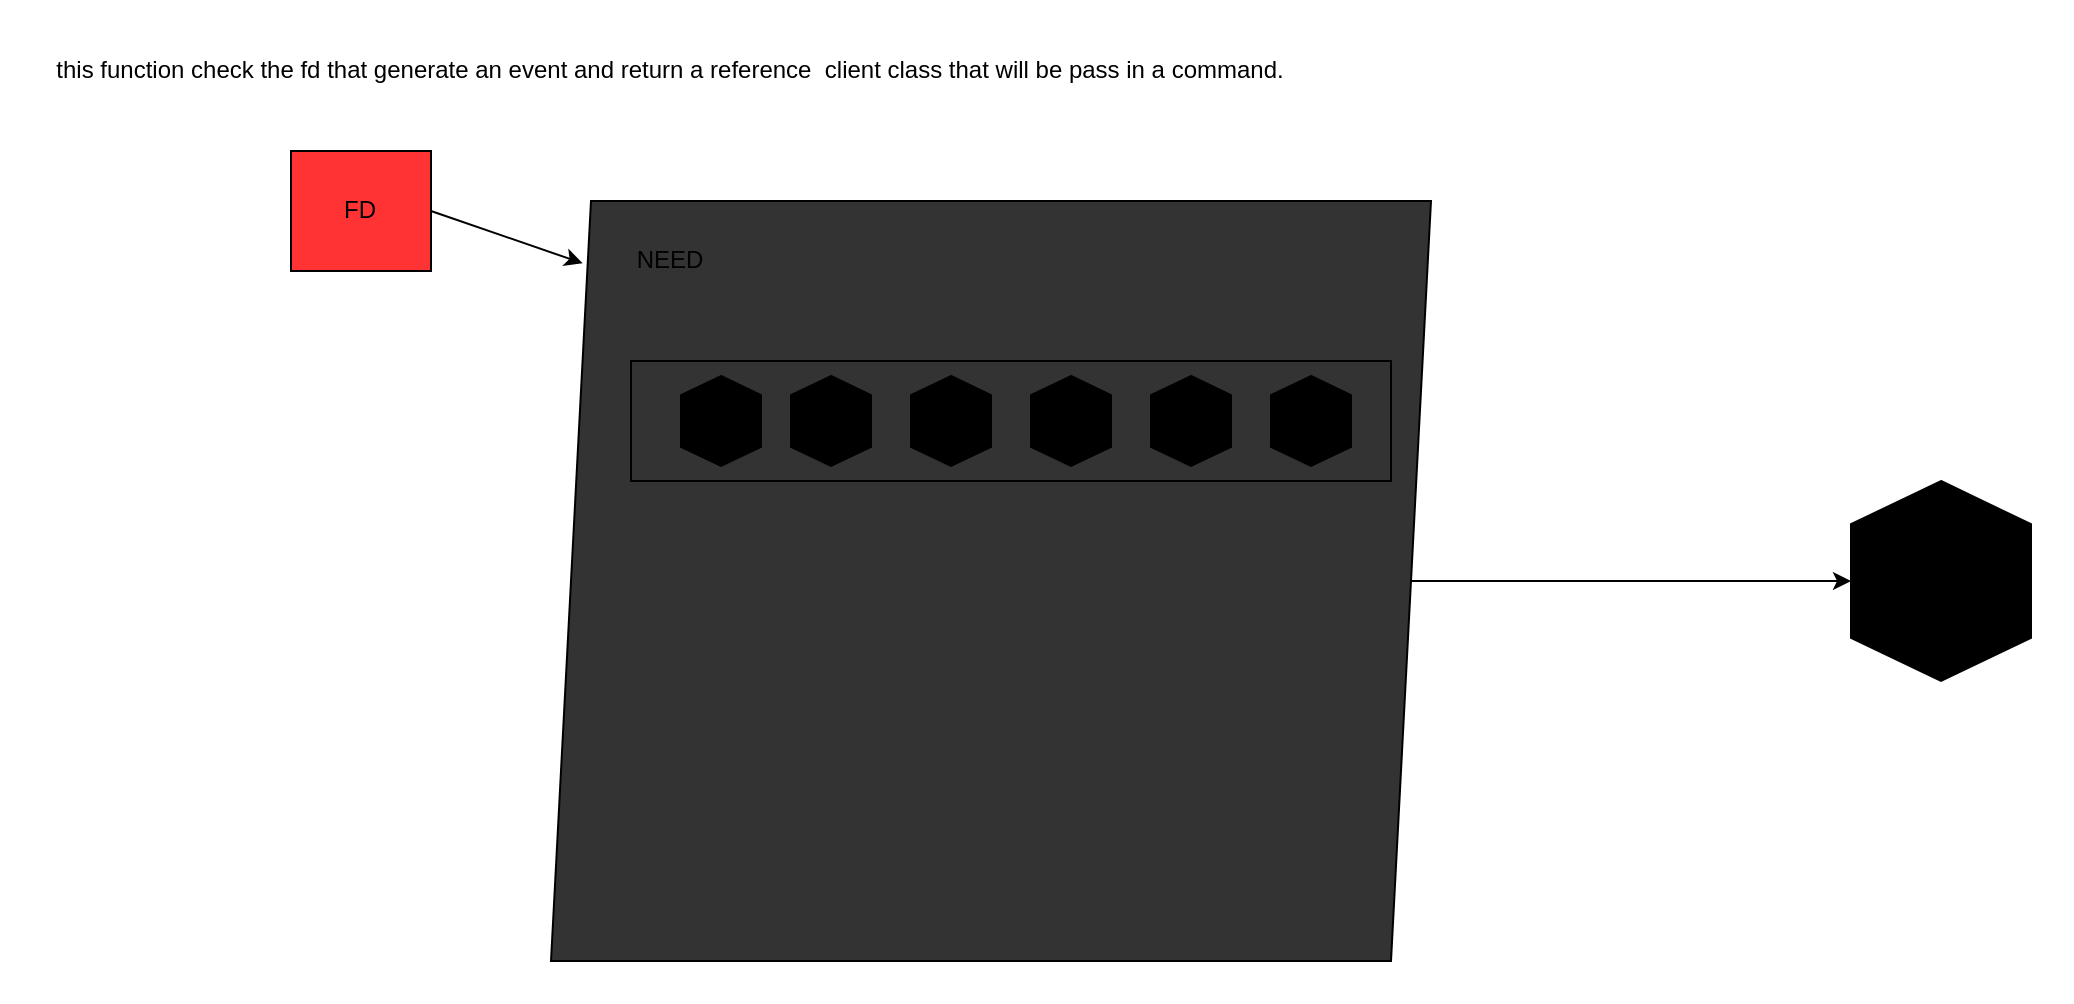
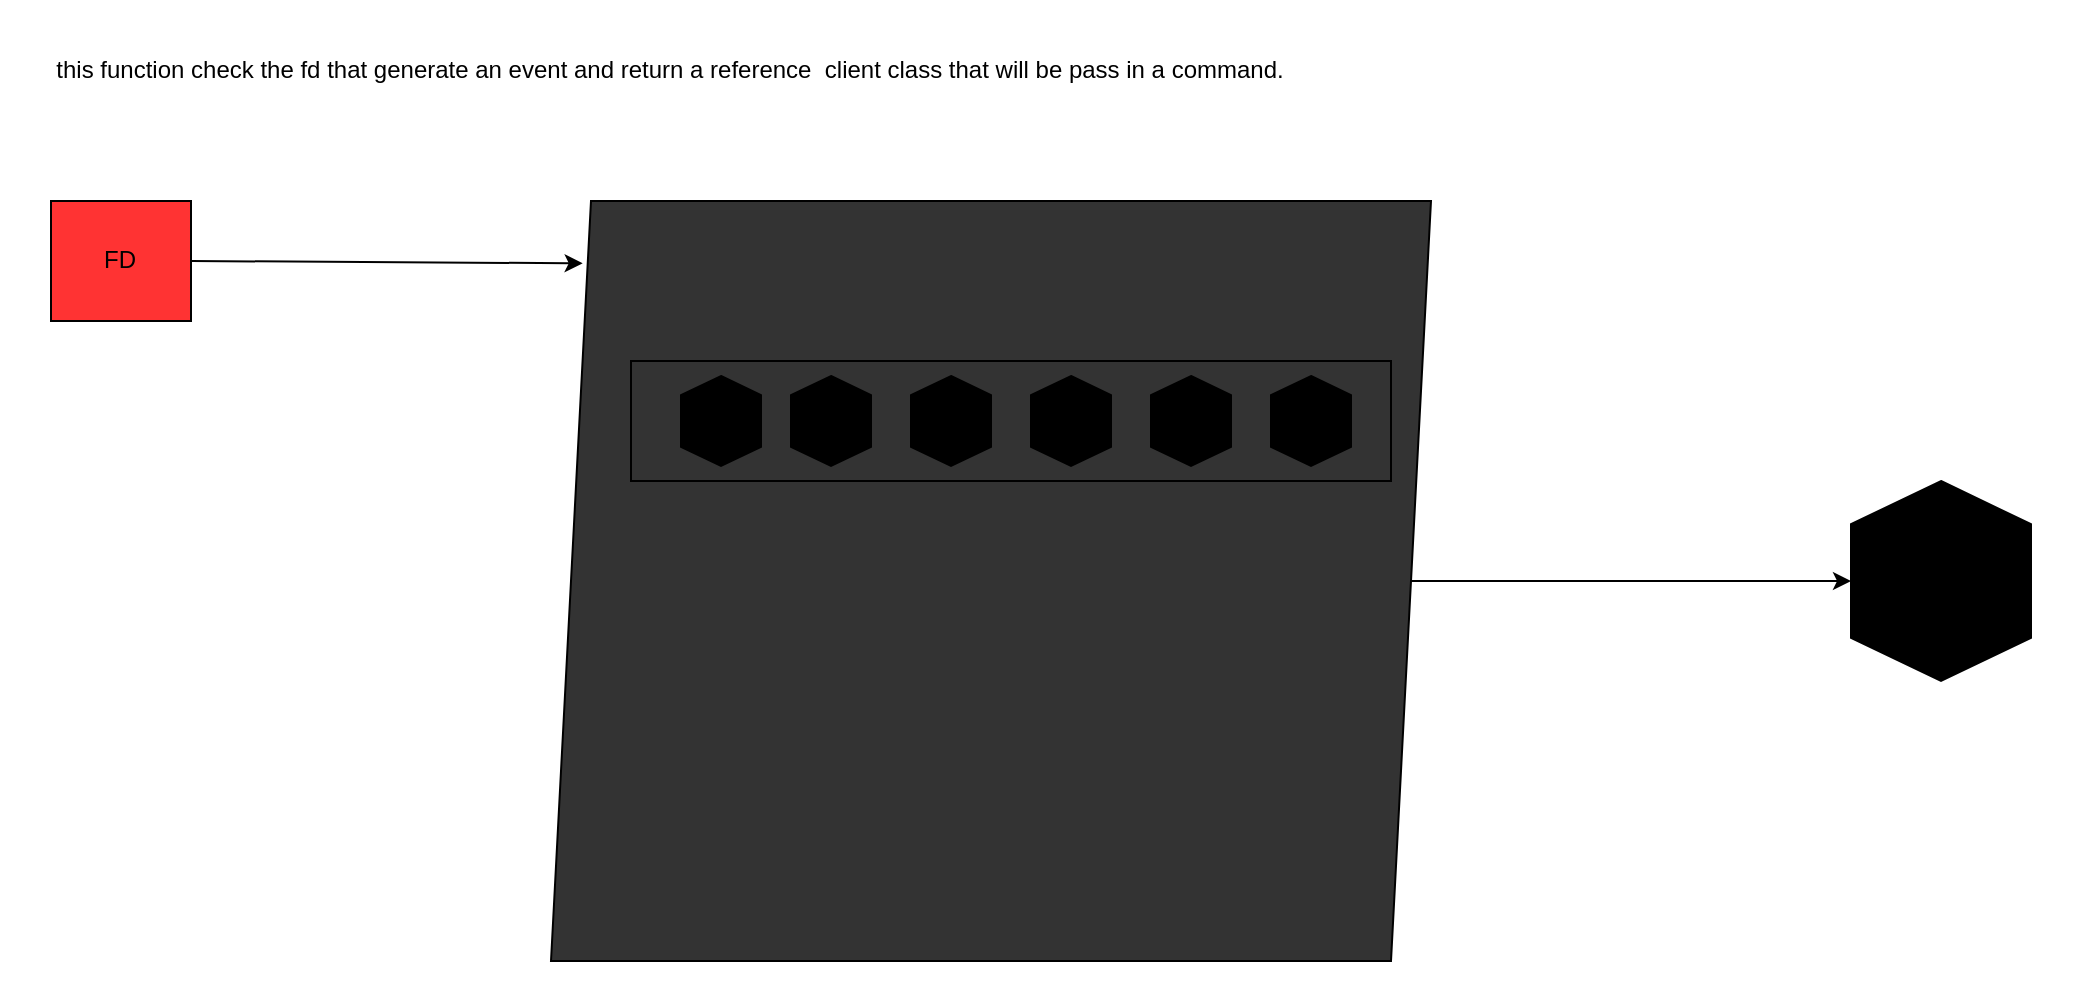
node "FD": moved (361, 211) -> (121, 261)
node "NEED": removed
